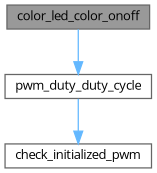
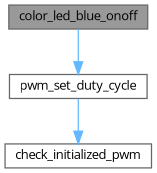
node "color_led_color_onoff": label "color_led_color_onoff" -> "color_led_blue_onoff"
node "pwm_duty_duty_cycle": label "pwm_duty_duty_cycle" -> "pwm_set_duty_cycle"
